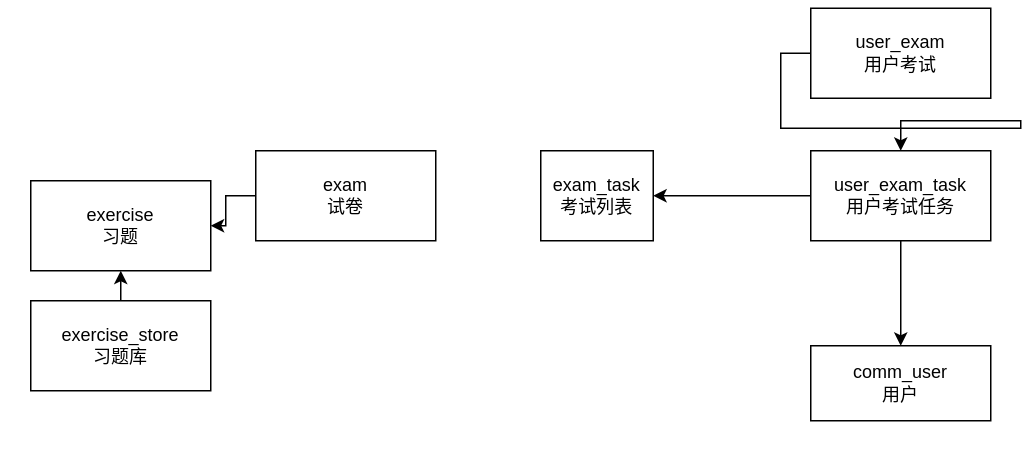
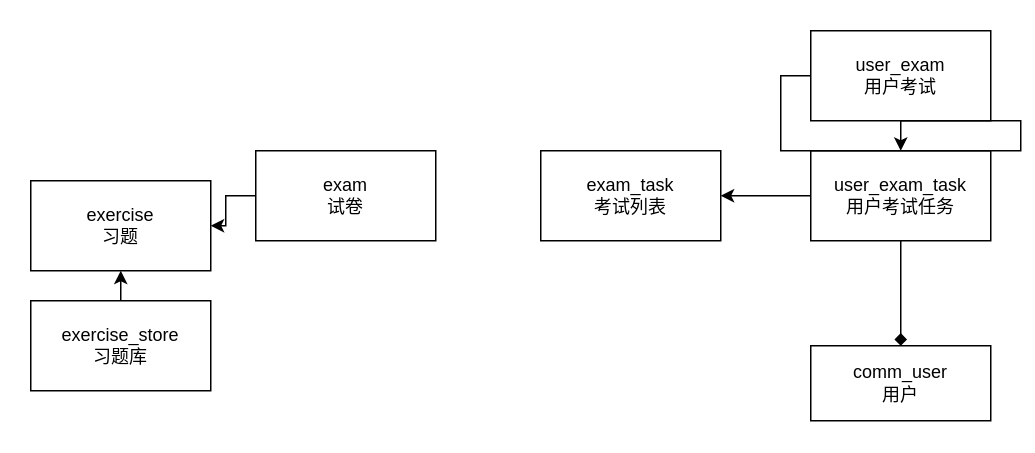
node "user_exam 用户考试": moved (901, 53) -> (901, 76)
node "exam_task 考试列表": size 113x90 -> 180x90
edge "user_exam_task 用户考试任务" -> "comm_user 用户": arrowhead classic -> diamond
